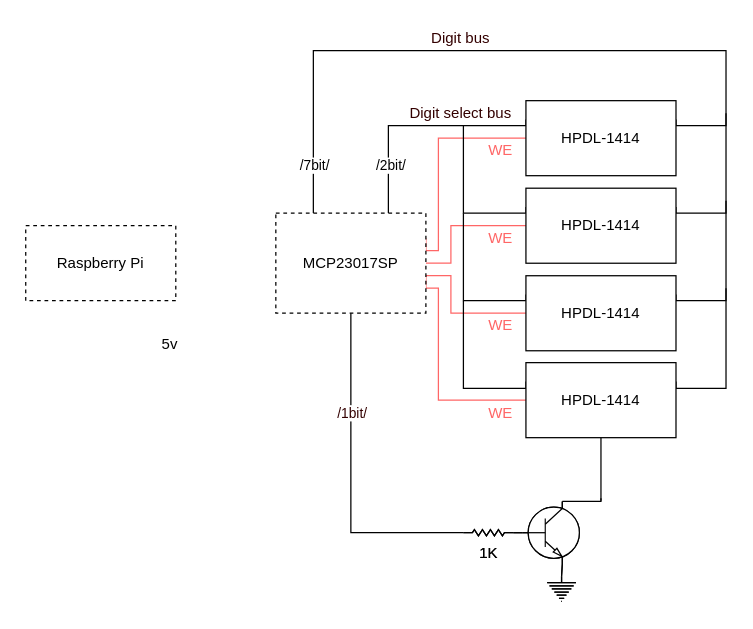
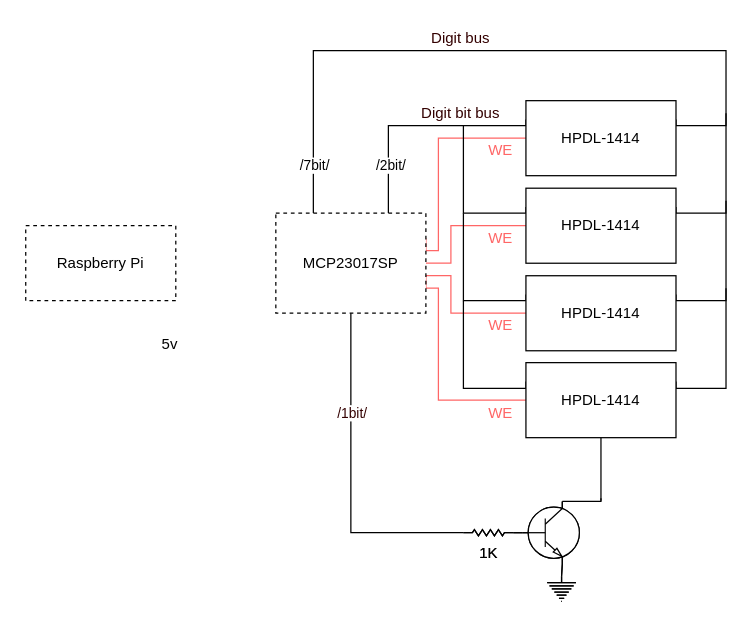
node "Digit select bus": label "Digit select bus" -> "Digit bit bus"
